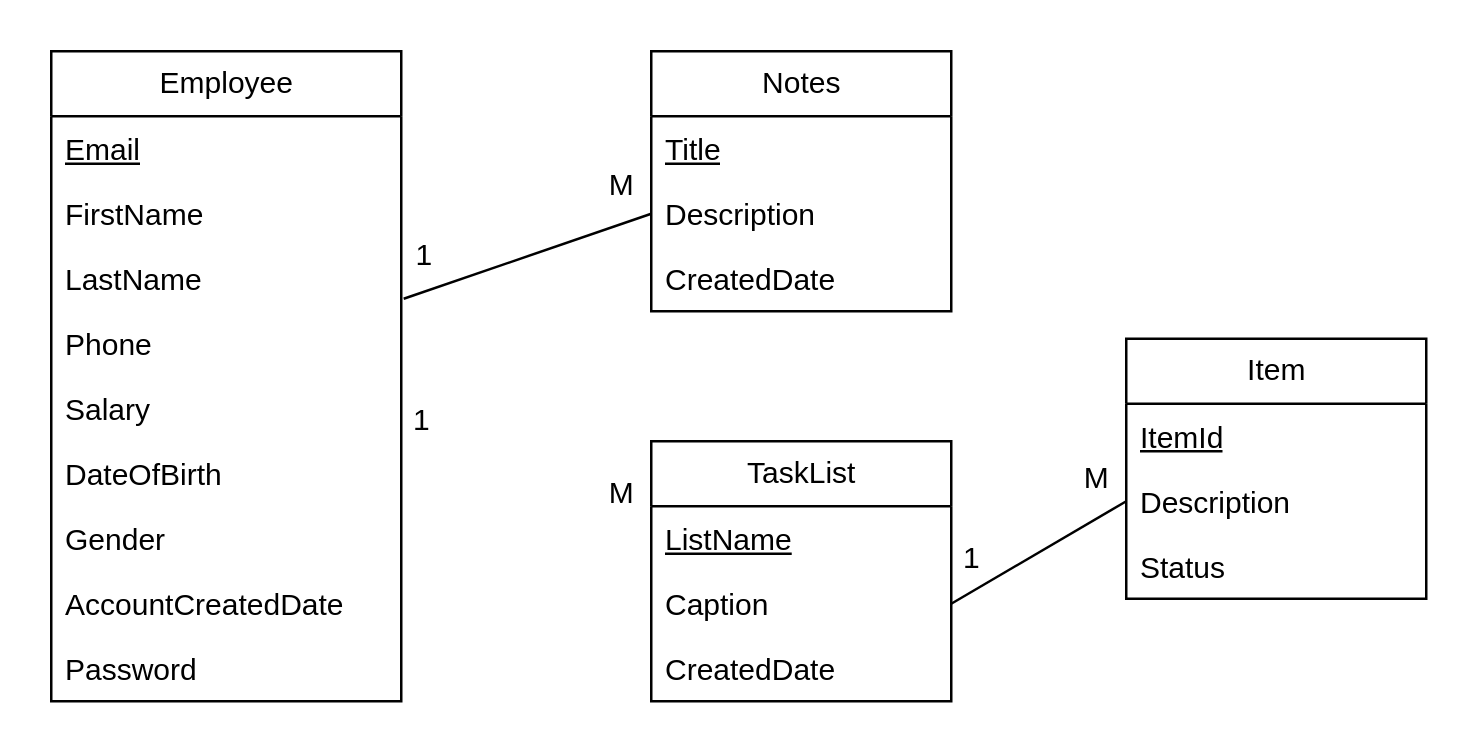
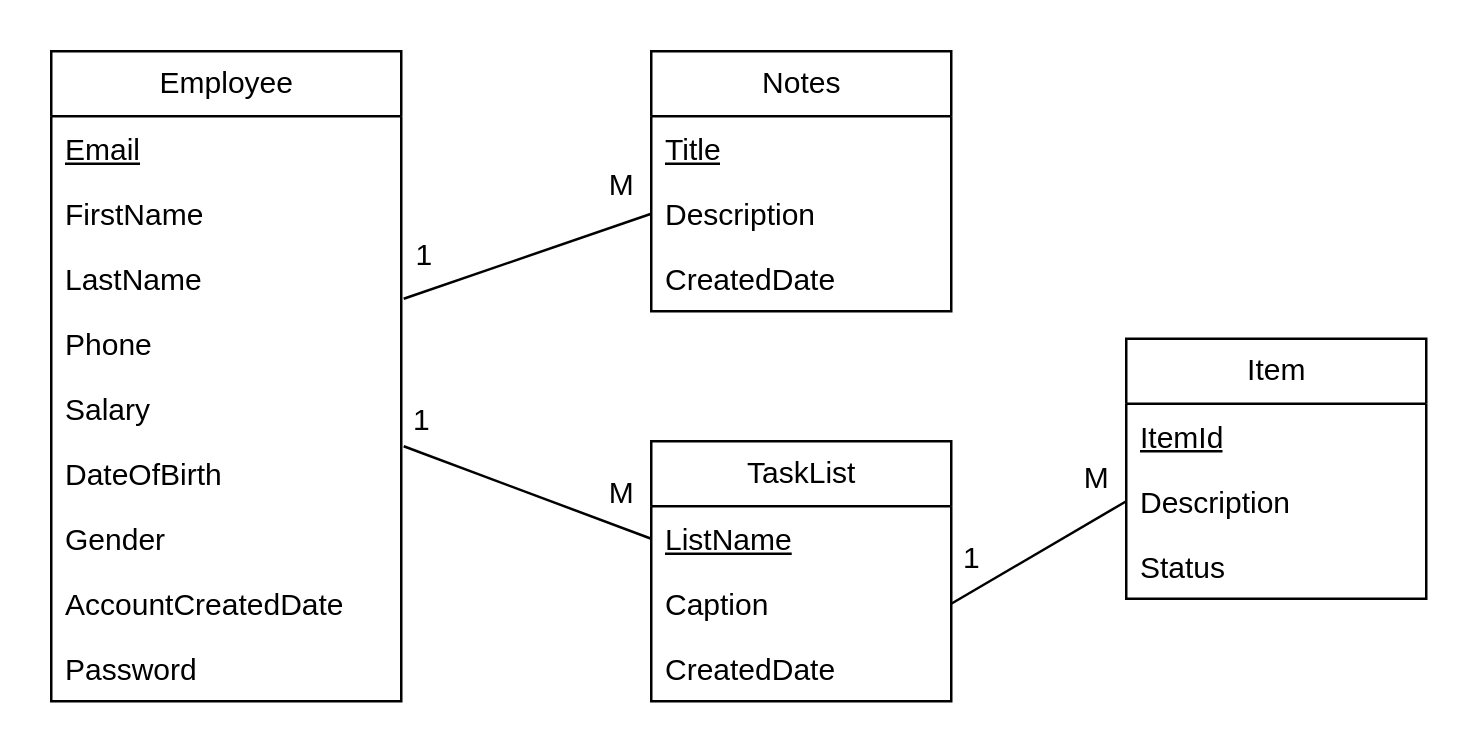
edge "DateOfBirth" -- "ListName": added
